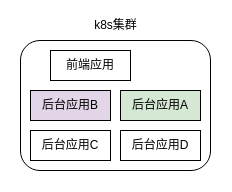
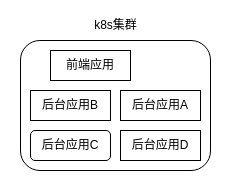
node "后台应用B": fillcolor #e1d5e7 -> #ffffff
node "后台应用A": fillcolor #d5e8d4 -> #ffffff
node "后台应用C": shape rectangle -> rounded rectangle
